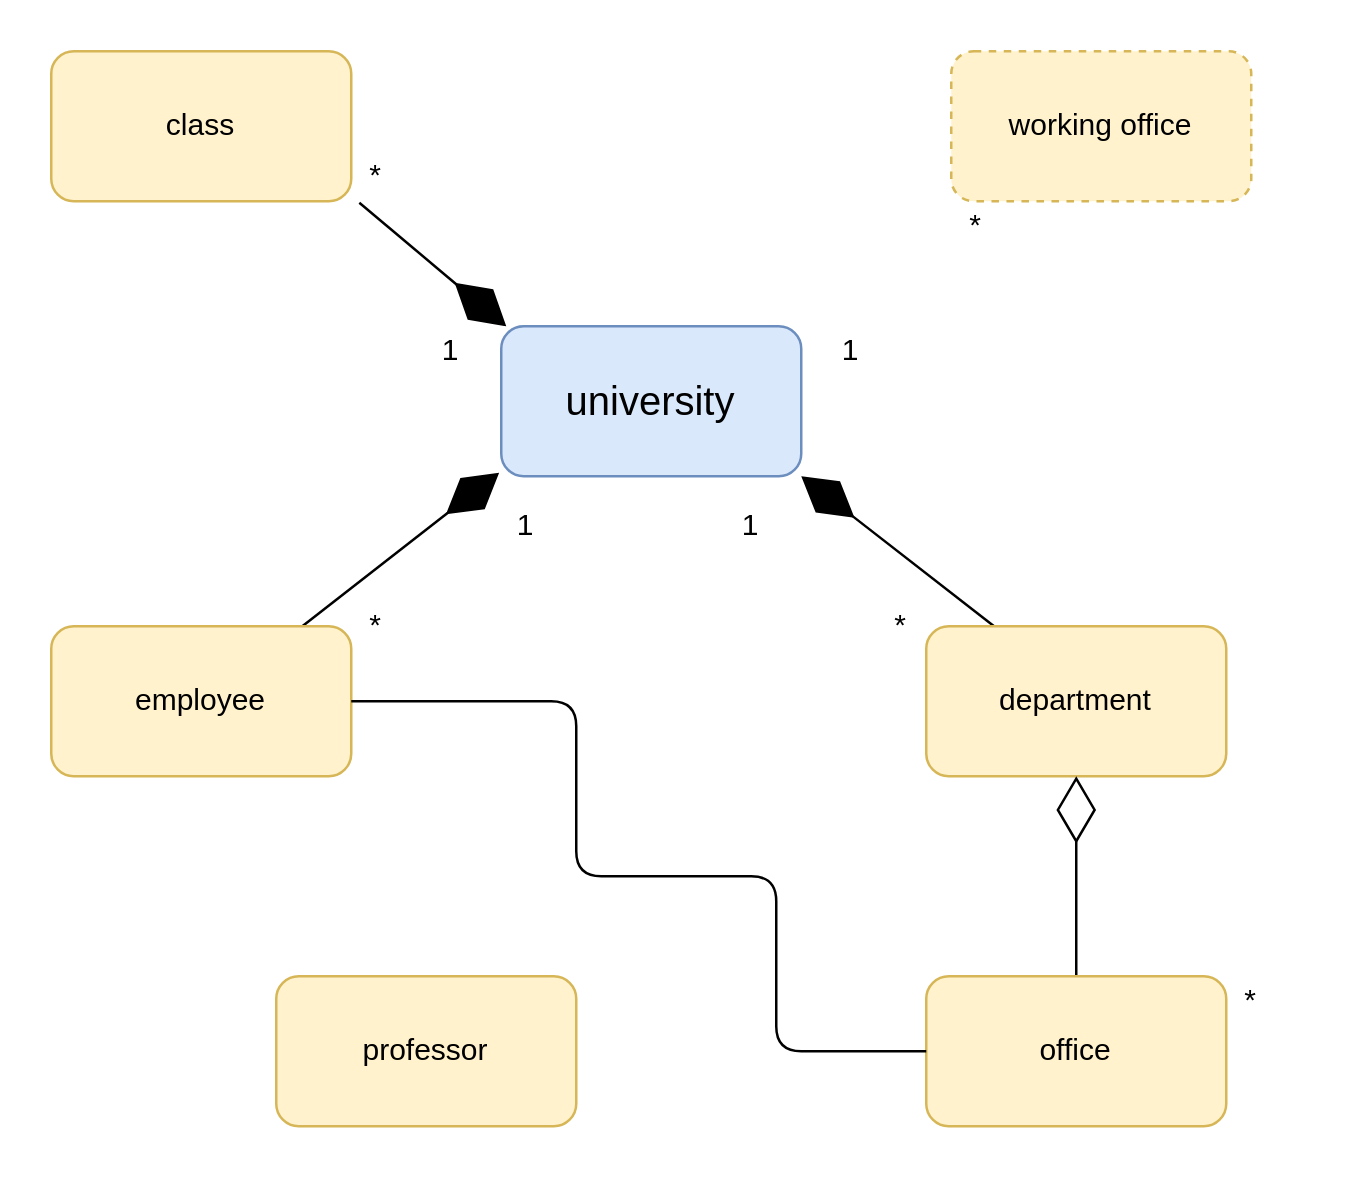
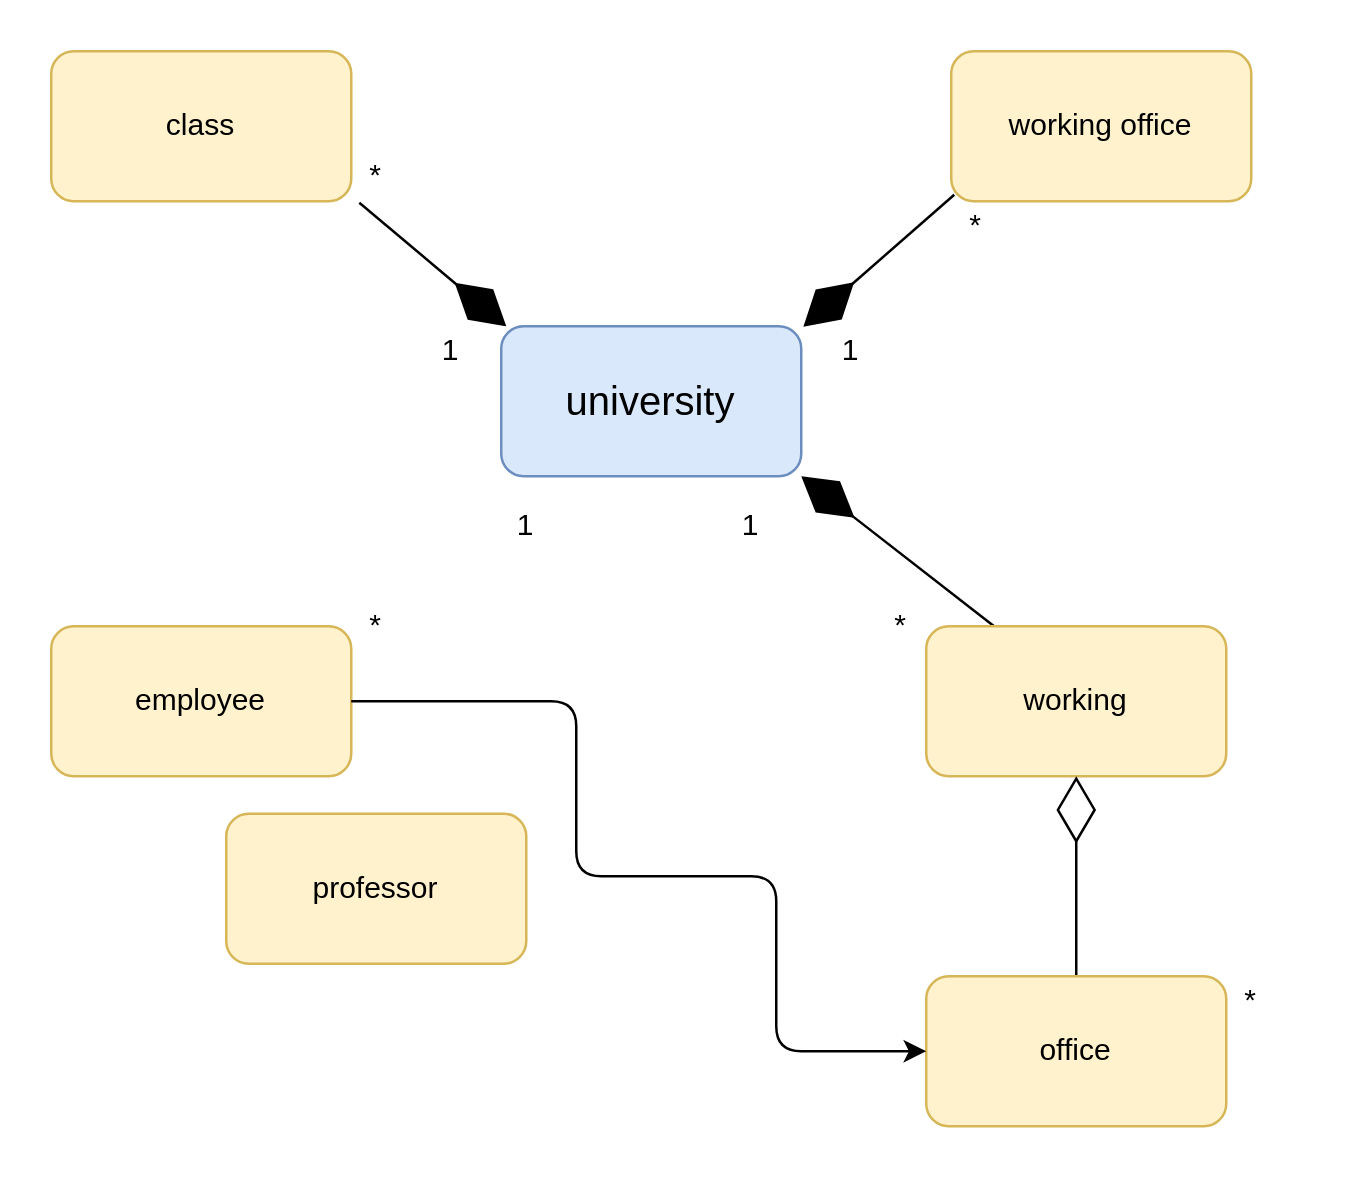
node "working office": style dashed -> solid
edge "working office" -> "university": added
edge "employee" -> "university": removed
node "department": label "department" -> "working"
node "professor": moved (426, 1051) -> (376, 889)
edge "employee" -- "office": arrowhead none -> classic
